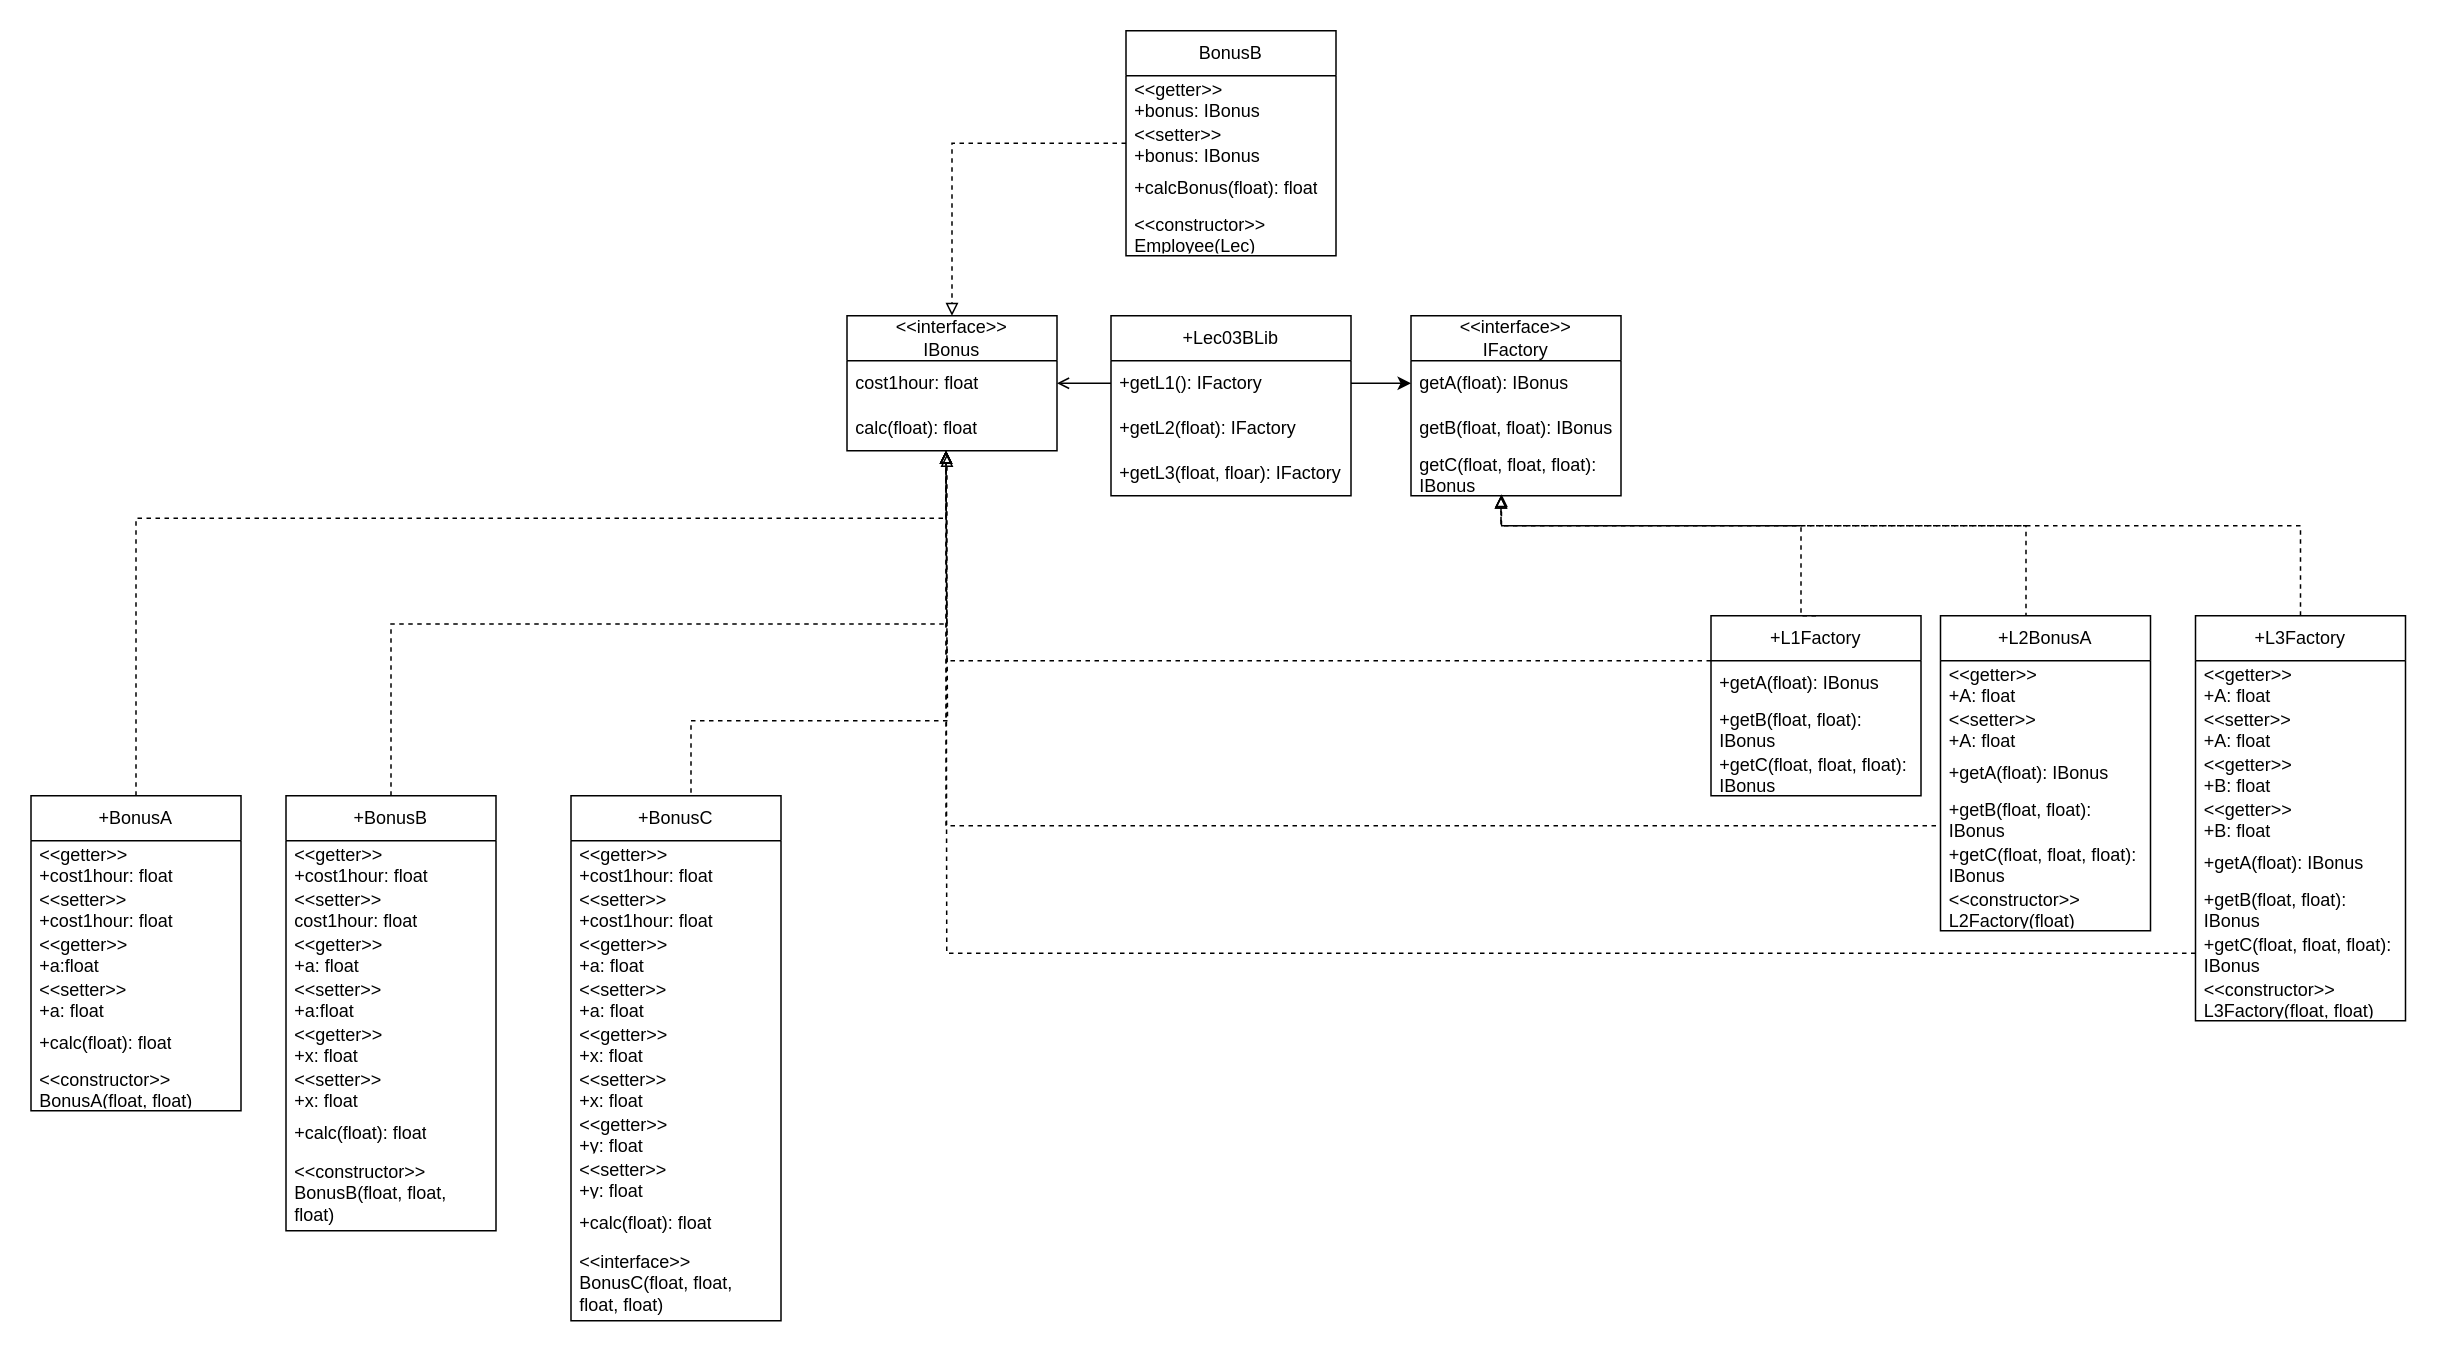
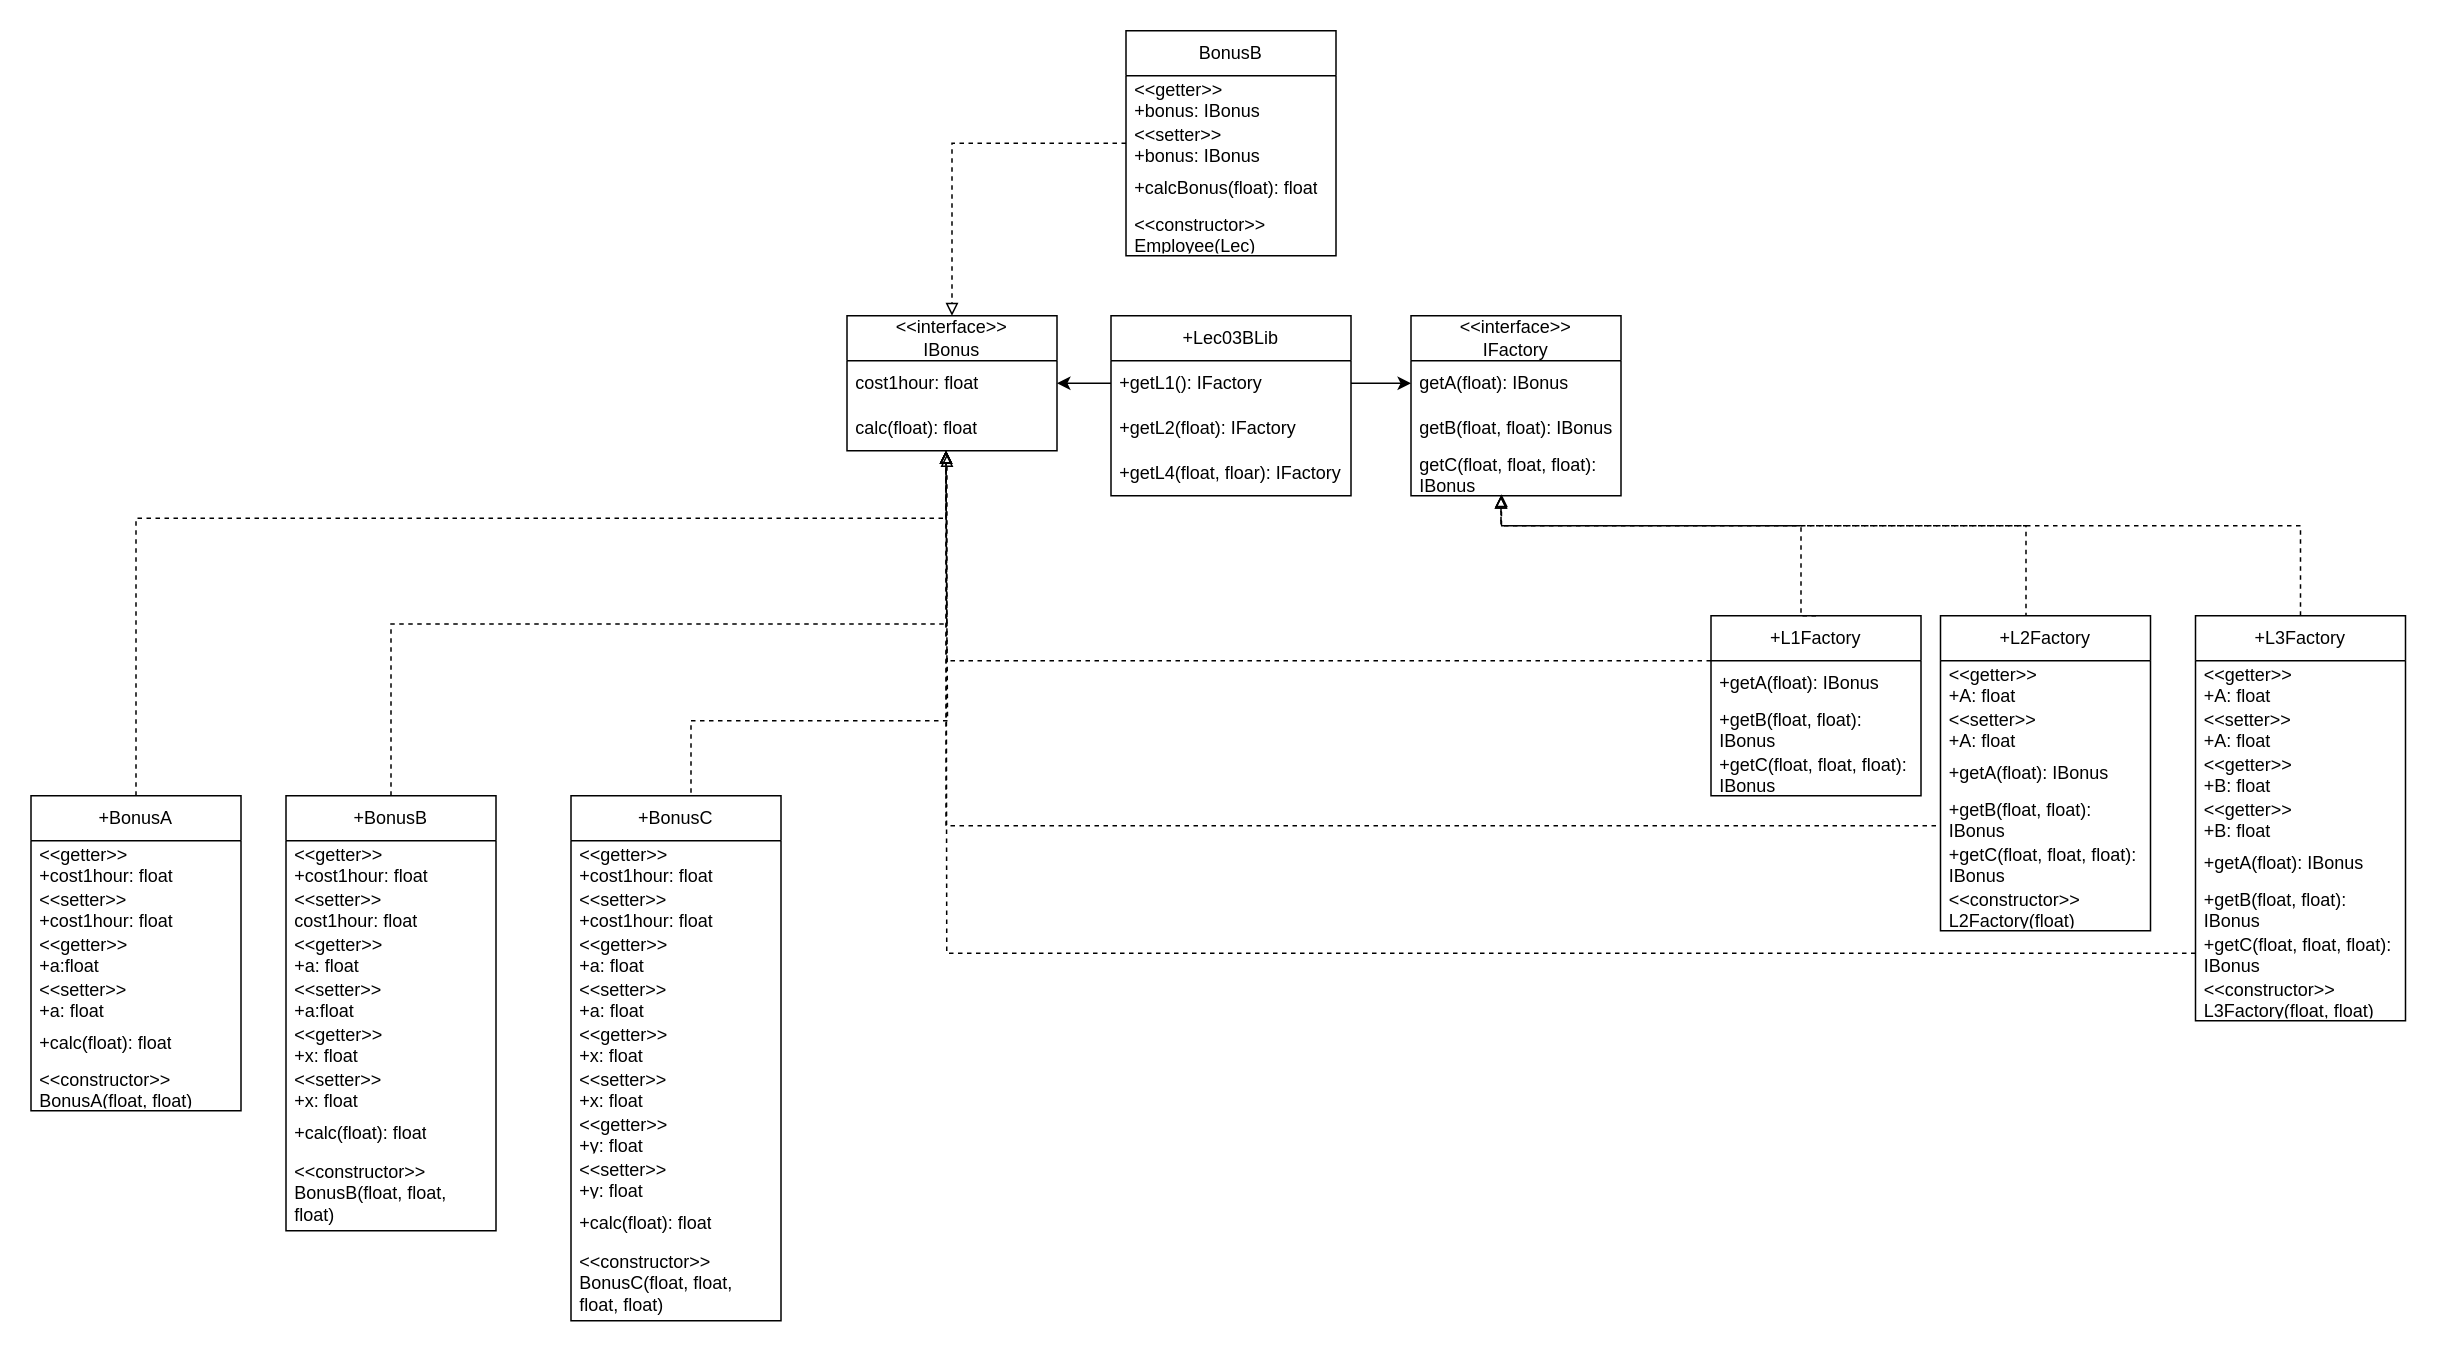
edge "+getL1(): IFactory" -> "cost1hour: float": arrowhead open -> classic
node "+getL3(float, floar): IFactory": label "+getL3(float, floar): IFactory" -> "+getL4(float, floar): IFactory"
node "+L2BonusA": label "+L2BonusA" -> "+L2Factory"
node "<<interface>> BonusC(float, float, float, float)": label "<<interface>> BonusC(float, float, float, float)" -> "<<constructor>> BonusC(float, float, float, float)"
